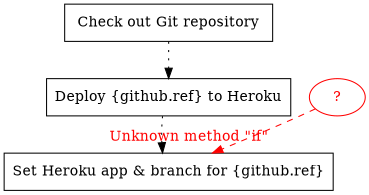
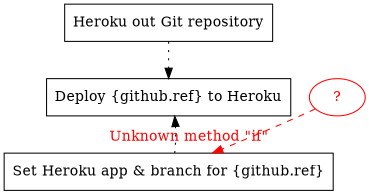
node "Check out Git repository": label "Check out Git repository" -> "Heroku out Git repository"
edge "Deploy {github.ref} to Heroku" -> "Set Heroku app & branch for {github.ref}": reversed
